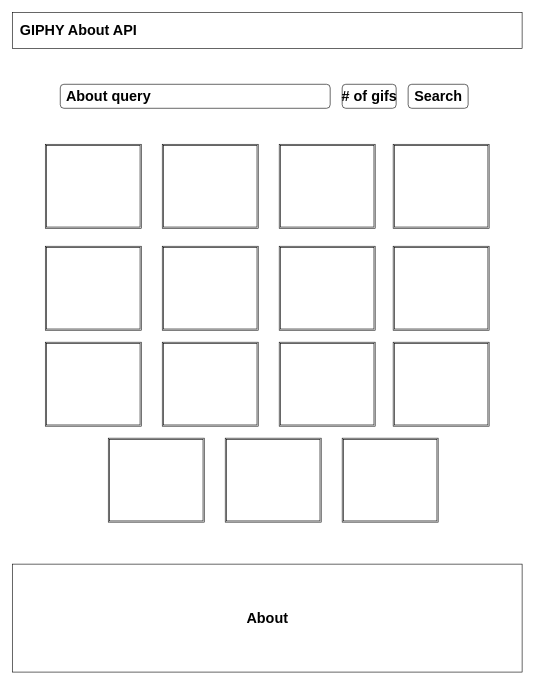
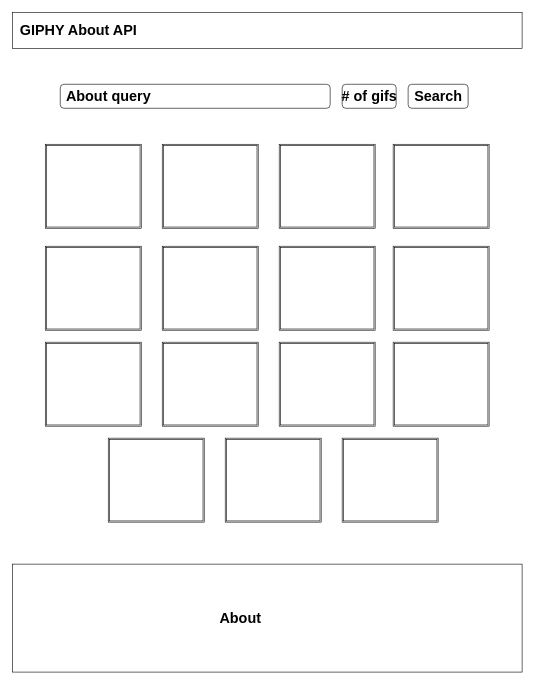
node "About": moved (267, 618) -> (240, 618)
